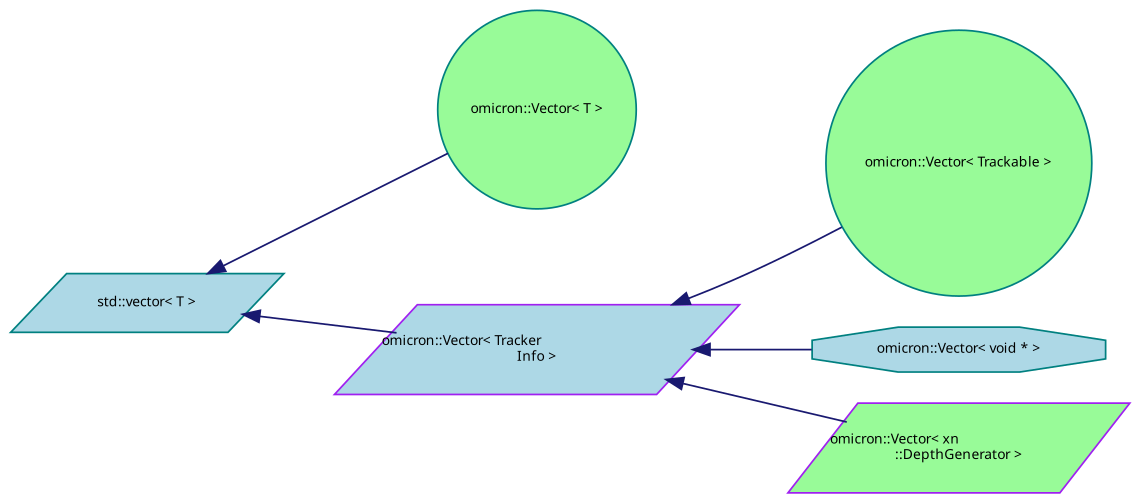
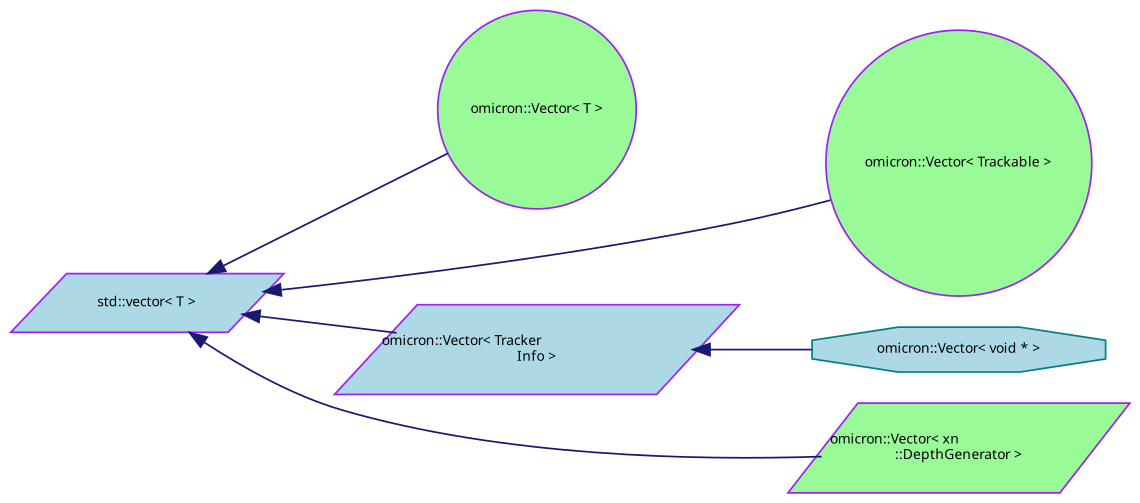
node "omicron::Vector< T >": color teal -> purple
node "omicron::Vector< Trackable >": color teal -> purple
edge "omicron::Vector< Trackable >" -> "omicron::Vector< Tracker Info >": now "omicron::Vector< Trackable >" -> "std::vector< T >"
node "std::vector< T >": color teal -> purple
edge "omicron::Vector< xn ::DepthGenerator >" -> "omicron::Vector< Tracker Info >": now "omicron::Vector< xn ::DepthGenerator >" -> "std::vector< T >"
